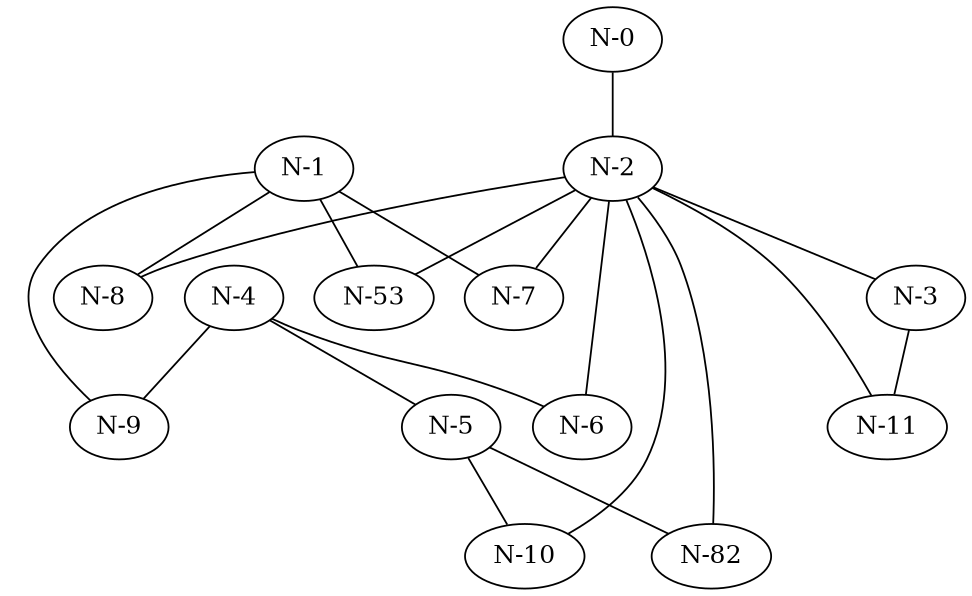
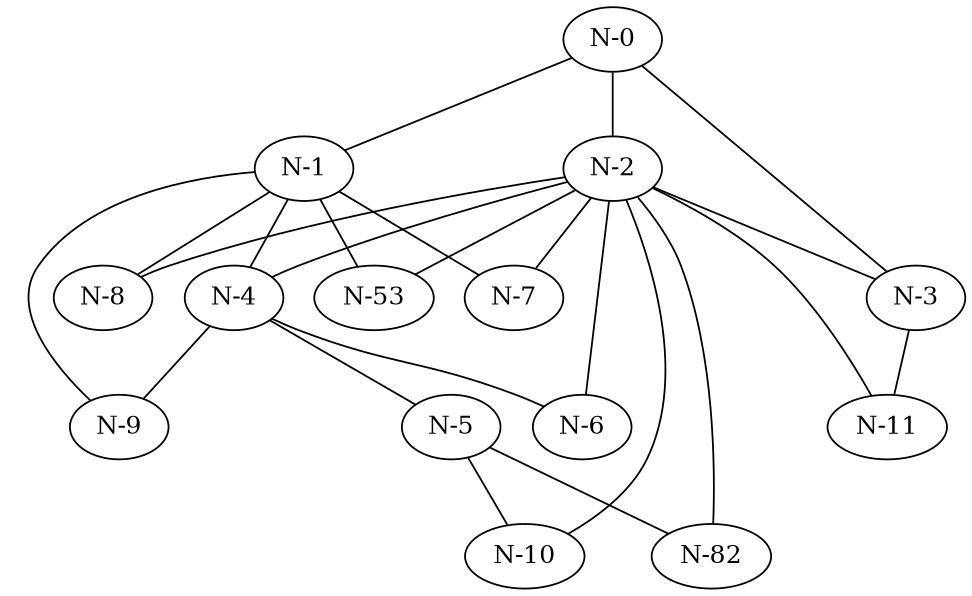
edge "N-0" -- "N-1": added
edge "N-0" -- "N-3": added
edge "N-1" -- "N-4": added
edge "N-2" -- "N-4": added
